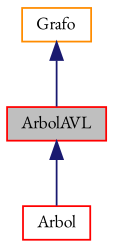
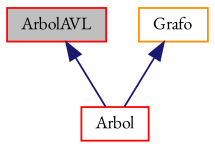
edge "ArbolAVL" -> "Grafo": now "Arbol" -> "Grafo"
